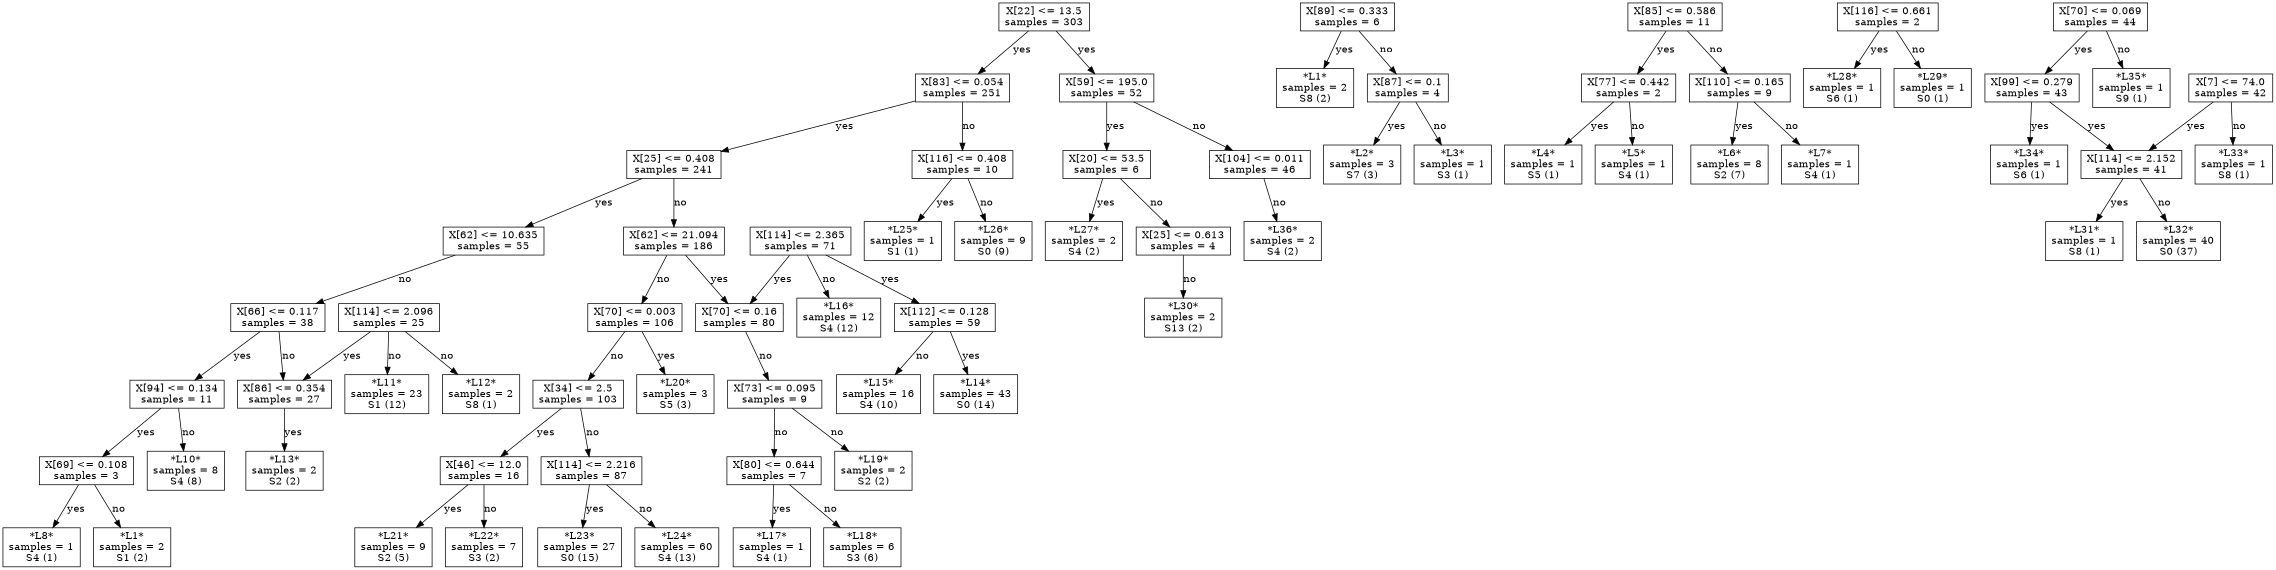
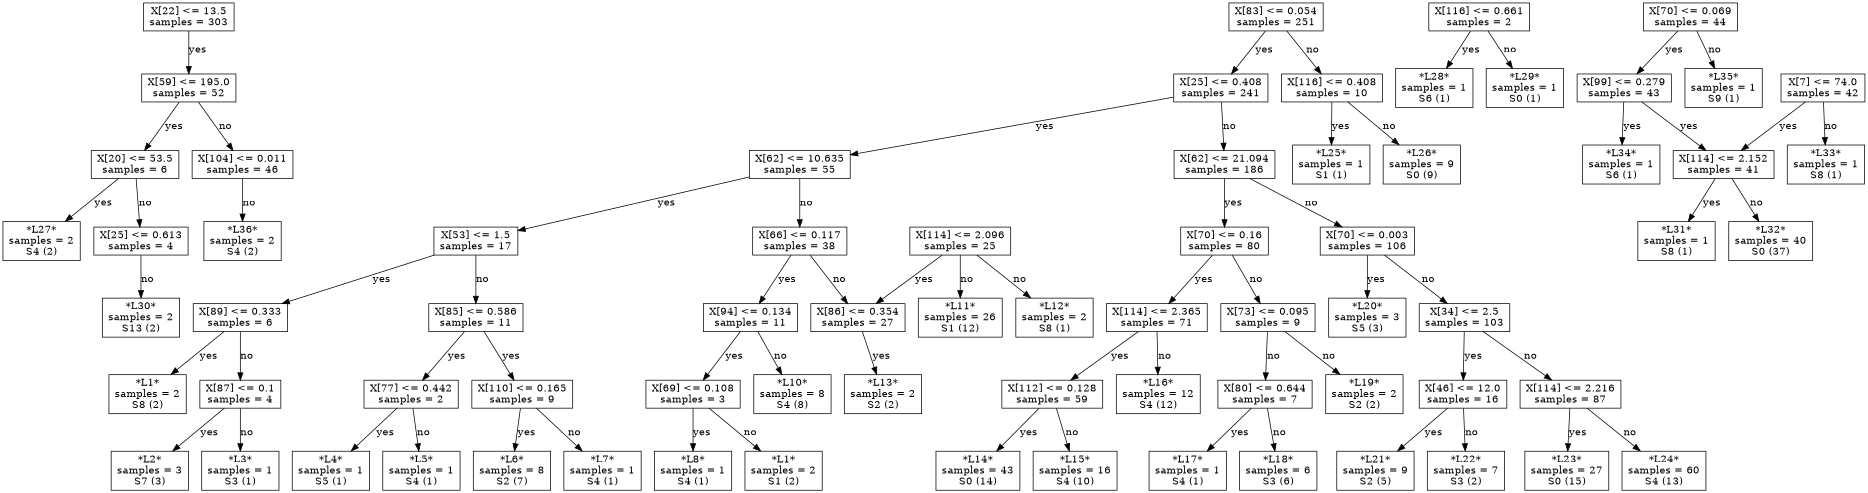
edge "X[22] <= 13.5 samples = 303" -> "X[83] <= 0.054 samples = 251": removed, label "yes"
edge "X[85] <= 0.586 samples = 11" -> "X[110] <= 0.165 samples = 9": label "no" -> "yes"
node "X[53] <= 1.5 samples = 17": added
edge "X[114] <= 2.365 samples = 71" -> "X[70] <= 0.16 samples = 80": reversed
node "*L11* samples = 23 S1 (12)": label "*L11* samples = 23 S1 (12)" -> "*L11* samples = 26 S1 (12)"
